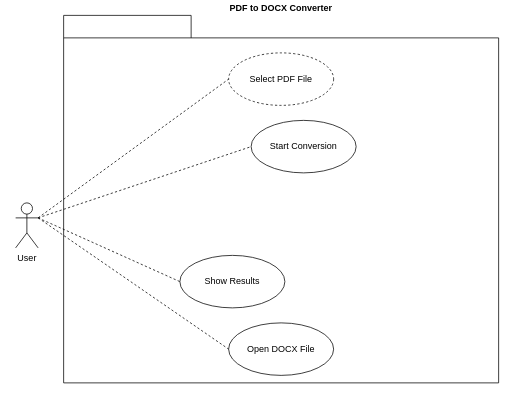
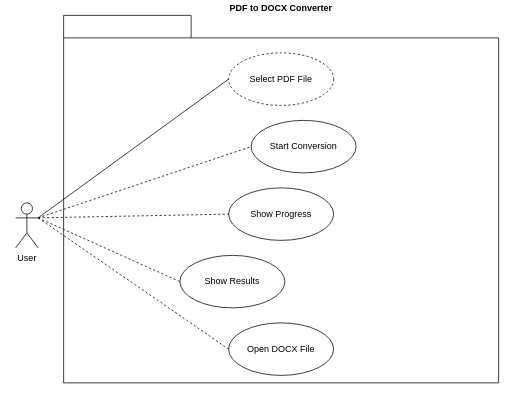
edge "Select PDF File" -- "User": style dashed -> solid
node "Show Progress": added
edge "Show Progress" -- "User": added
